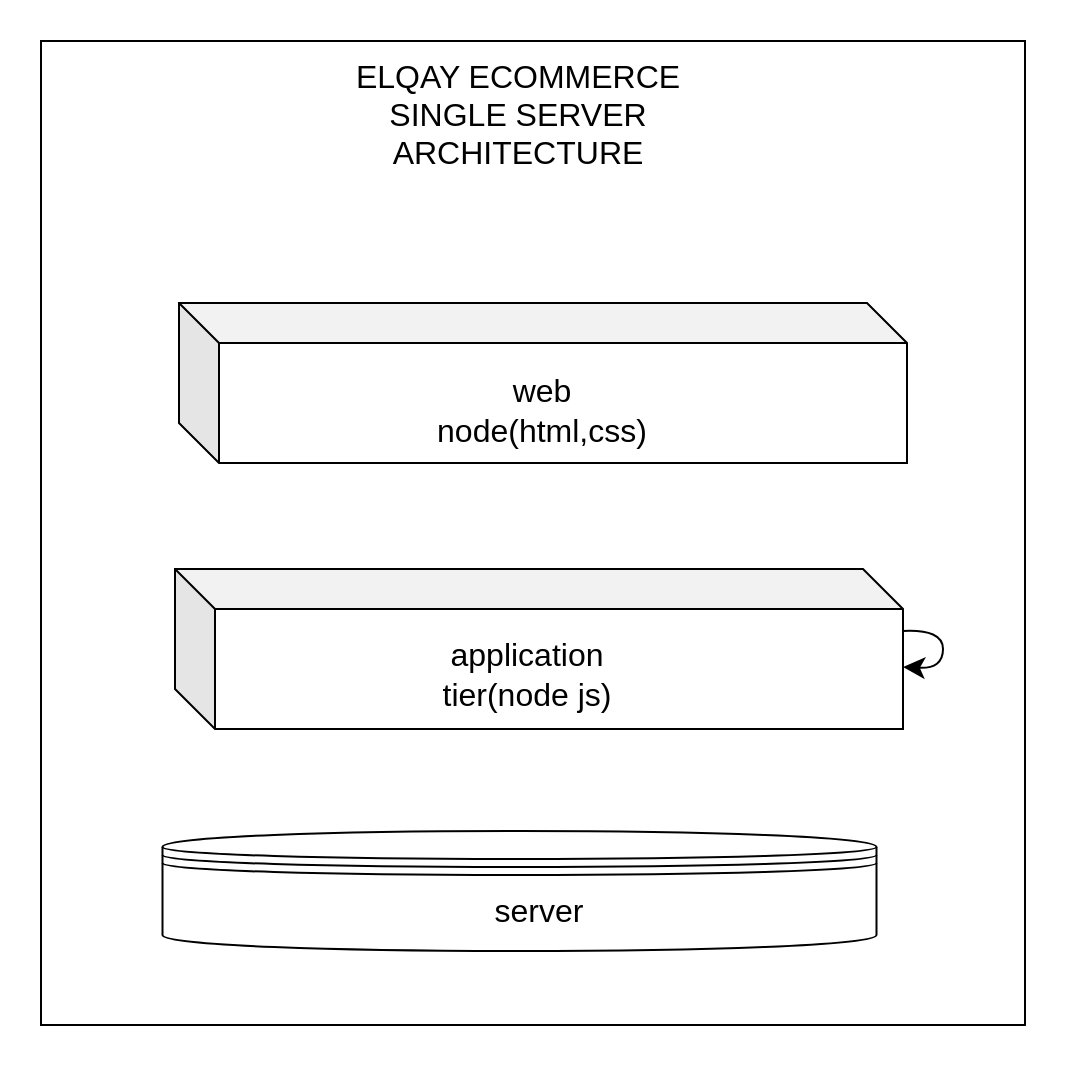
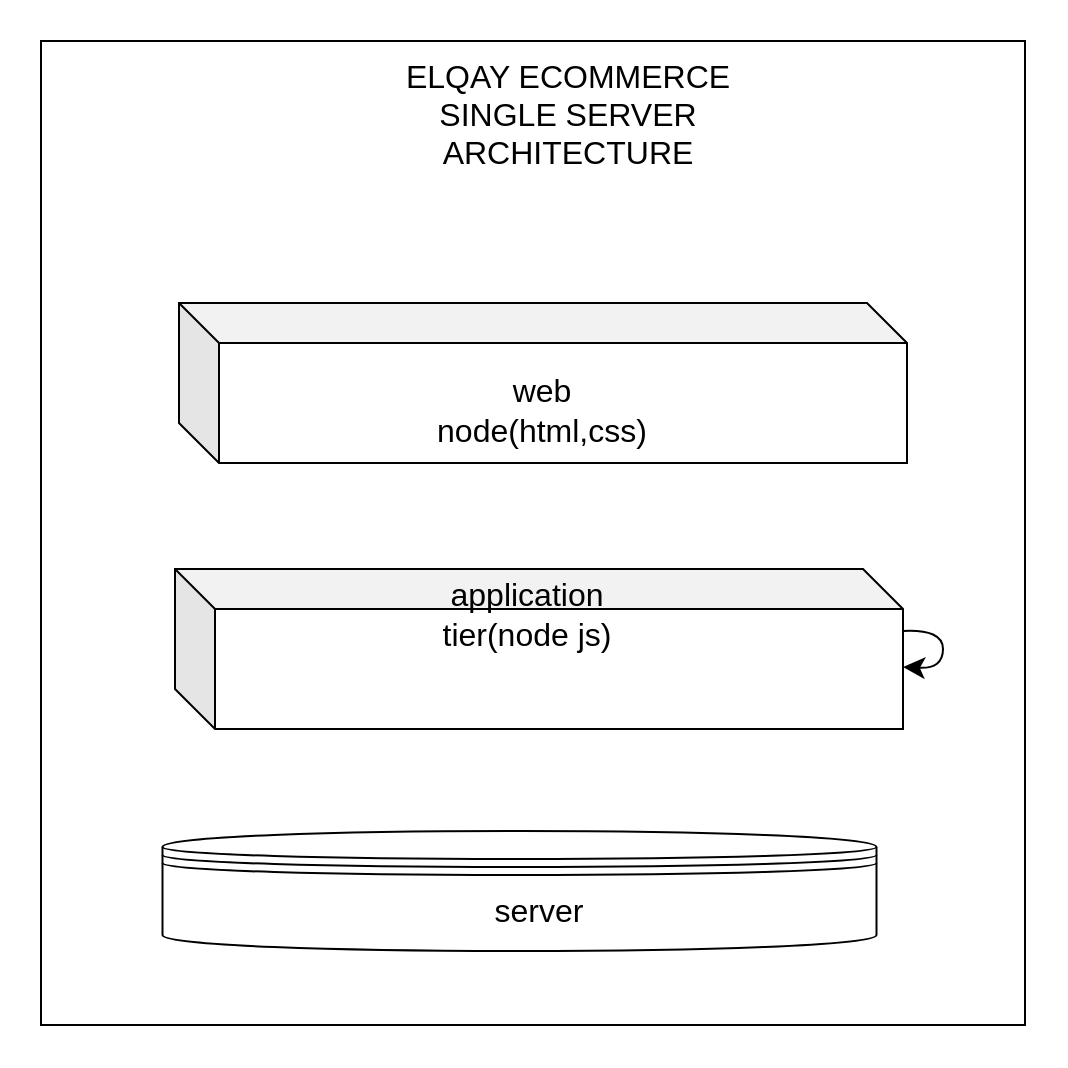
node "ELQAY ECOMMERCE SINGLE SERVER ARCHITECTURE": moved (520, 115) -> (570, 115)
node "application tier(node js)": moved (528, 675) -> (528, 615)
